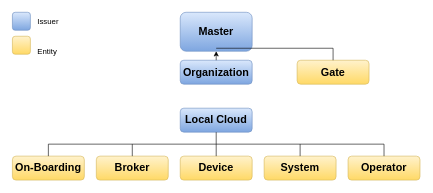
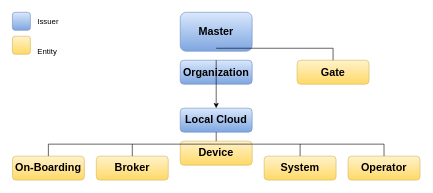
edge "Organization" -> "Master": now "Organization" -> "Local Cloud"
node "Device": moved (216, 168) -> (216, 153)
